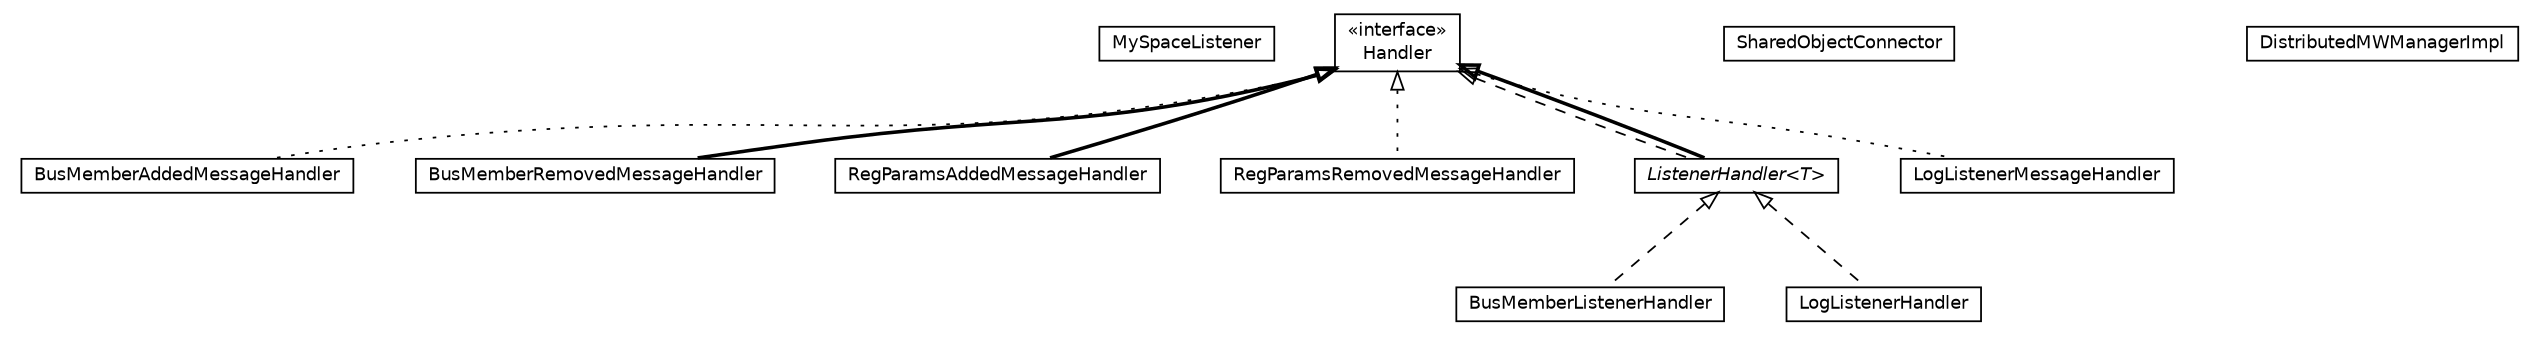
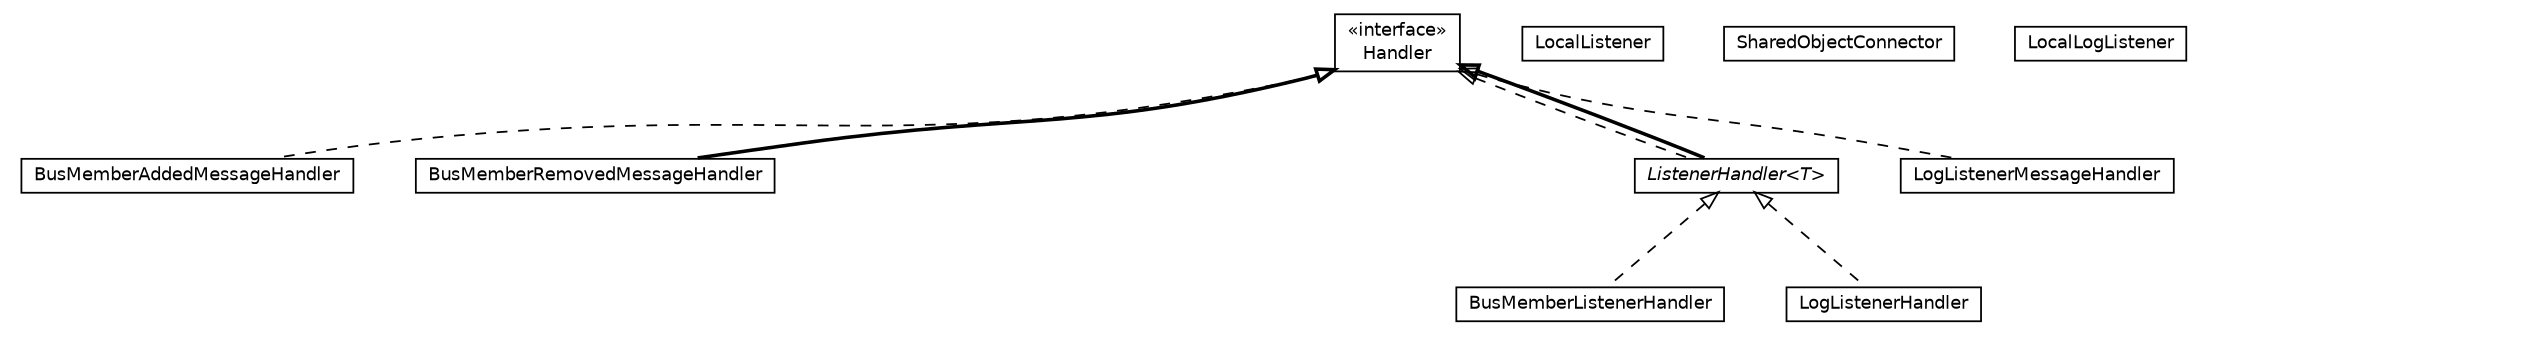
node "MySpaceListener": removed
node "LocalListener": added
node "LocalLogListener": added
node "DistributedMWManagerImpl": removed
edge "LogListenerMessageHandler" -> "Handler": style dotted -> dashed
edge "BusMemberAddedMessageHandler" -> "Handler": style dotted -> dashed
node "RegParamsAddedMessageHandler": removed
node "RegParamsRemovedMessageHandler": removed
